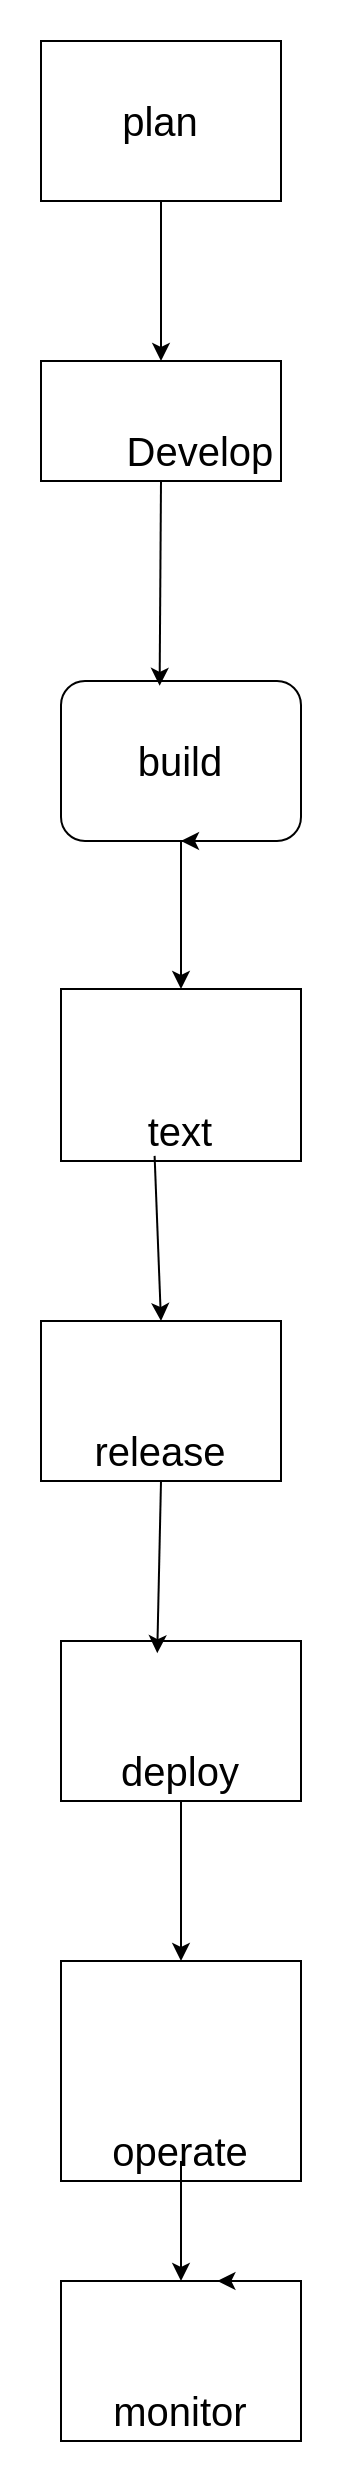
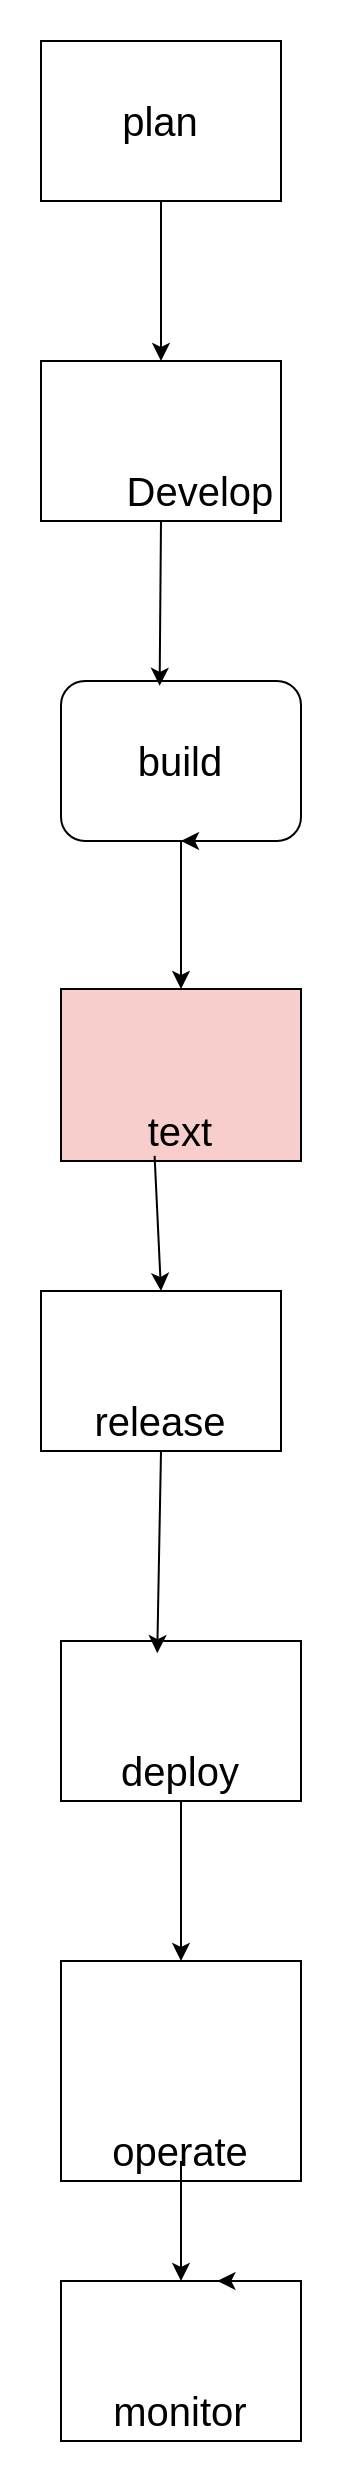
node "Develop": size 240x120 -> 240x160
node "text": fillcolor #ffffff -> #f8cecc
node "release": moved (161, 1401) -> (161, 1371)
